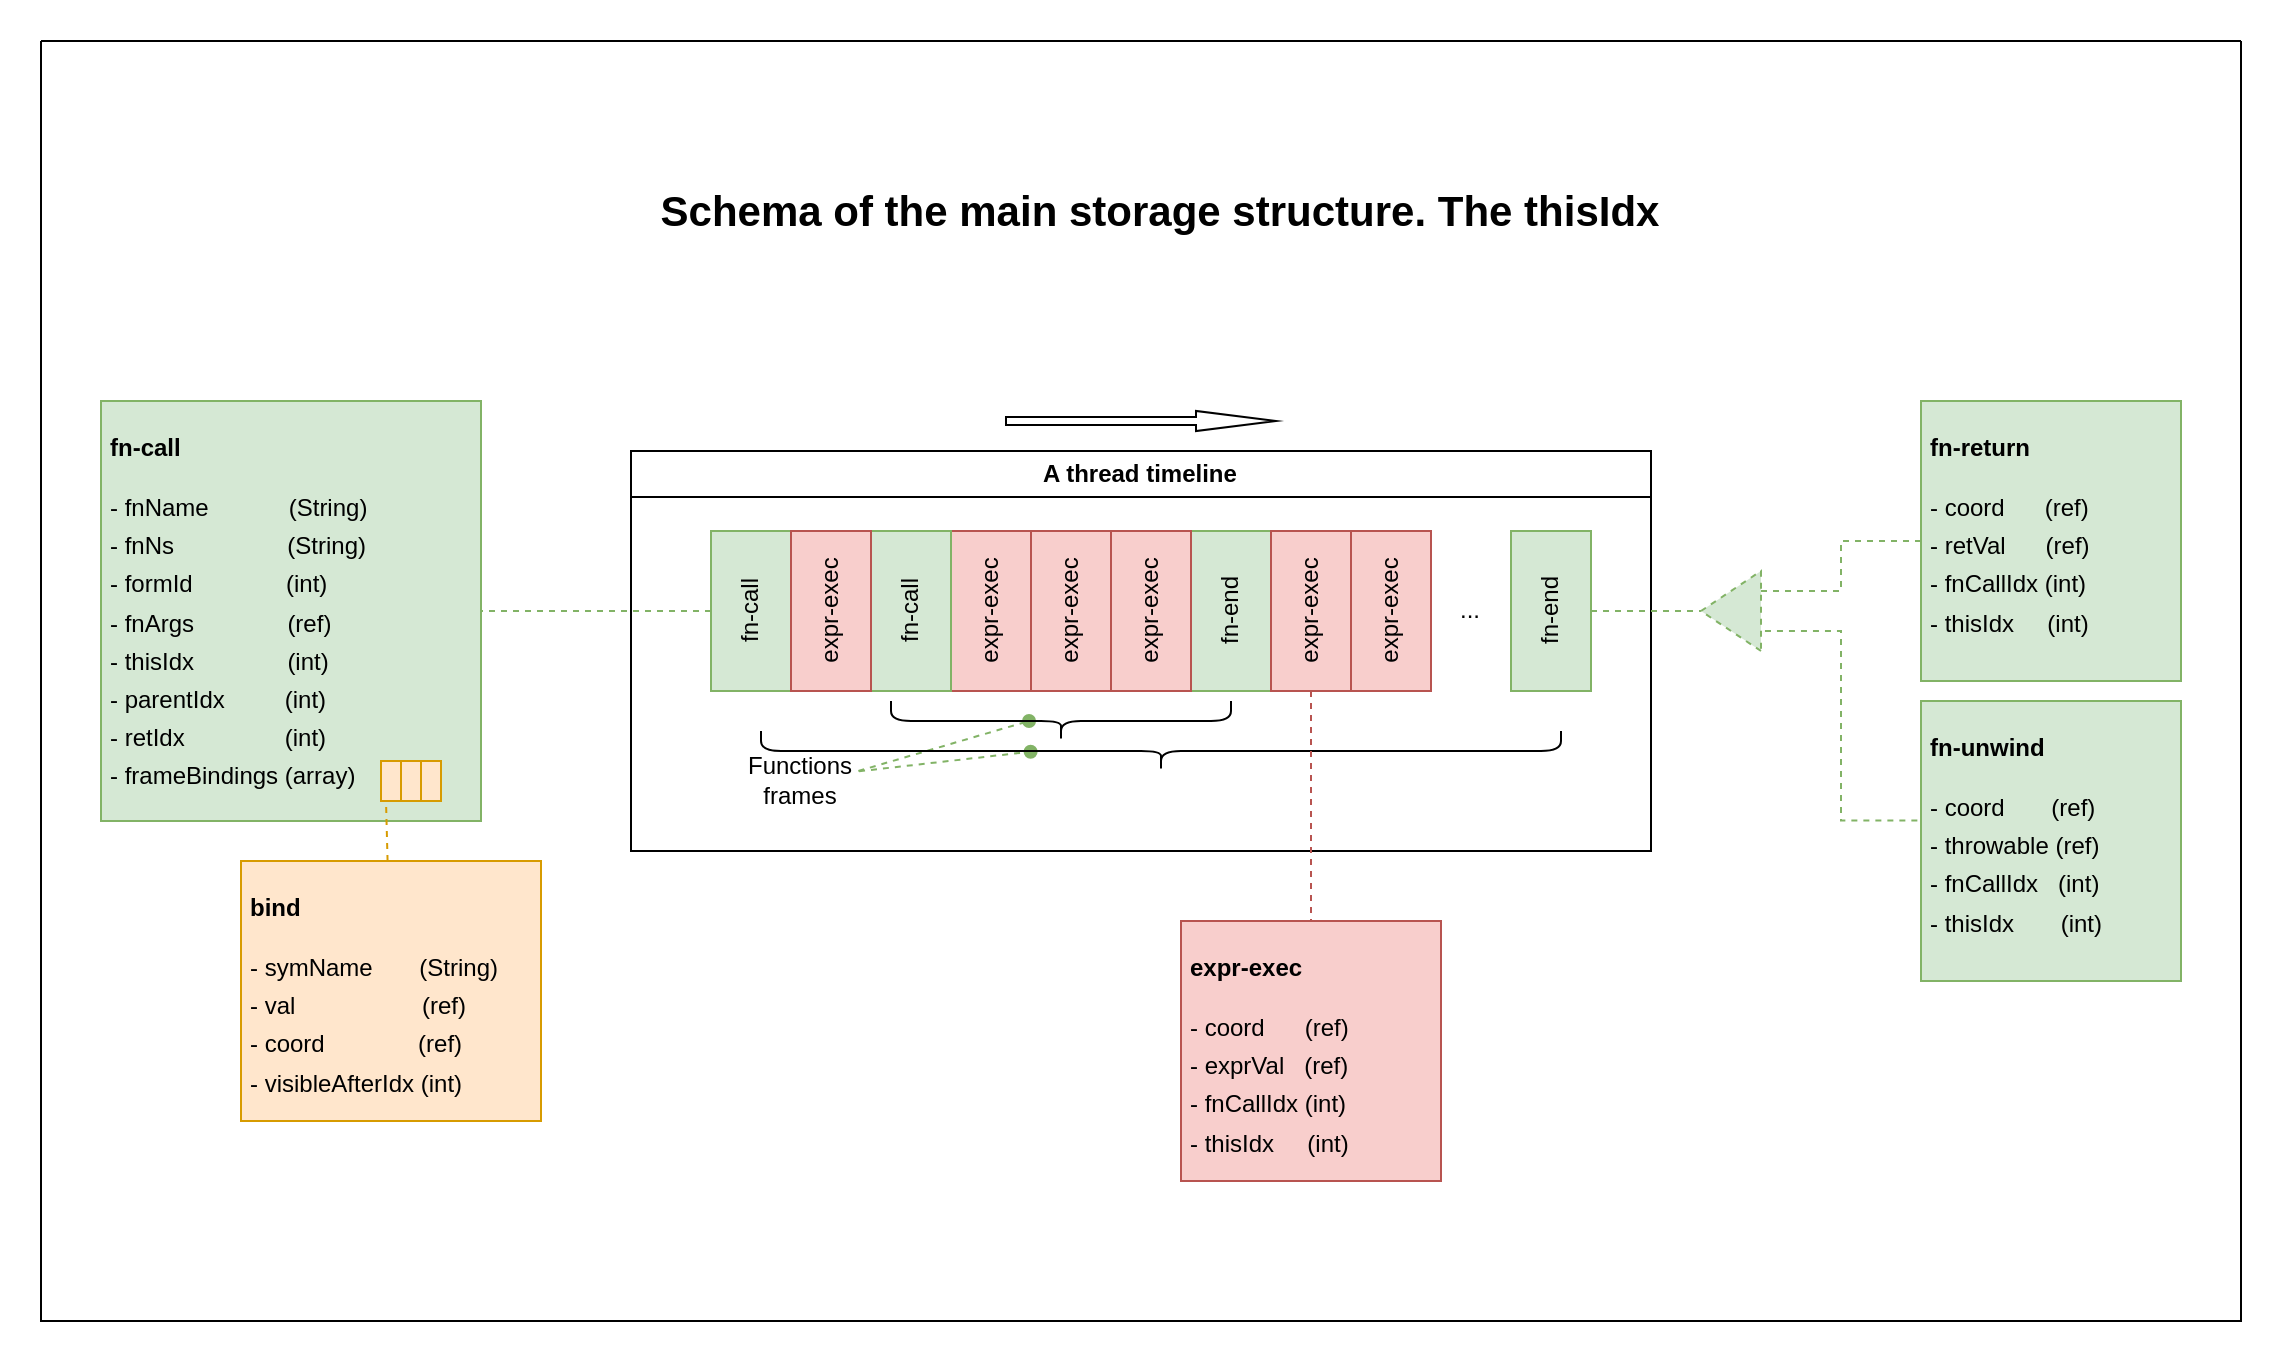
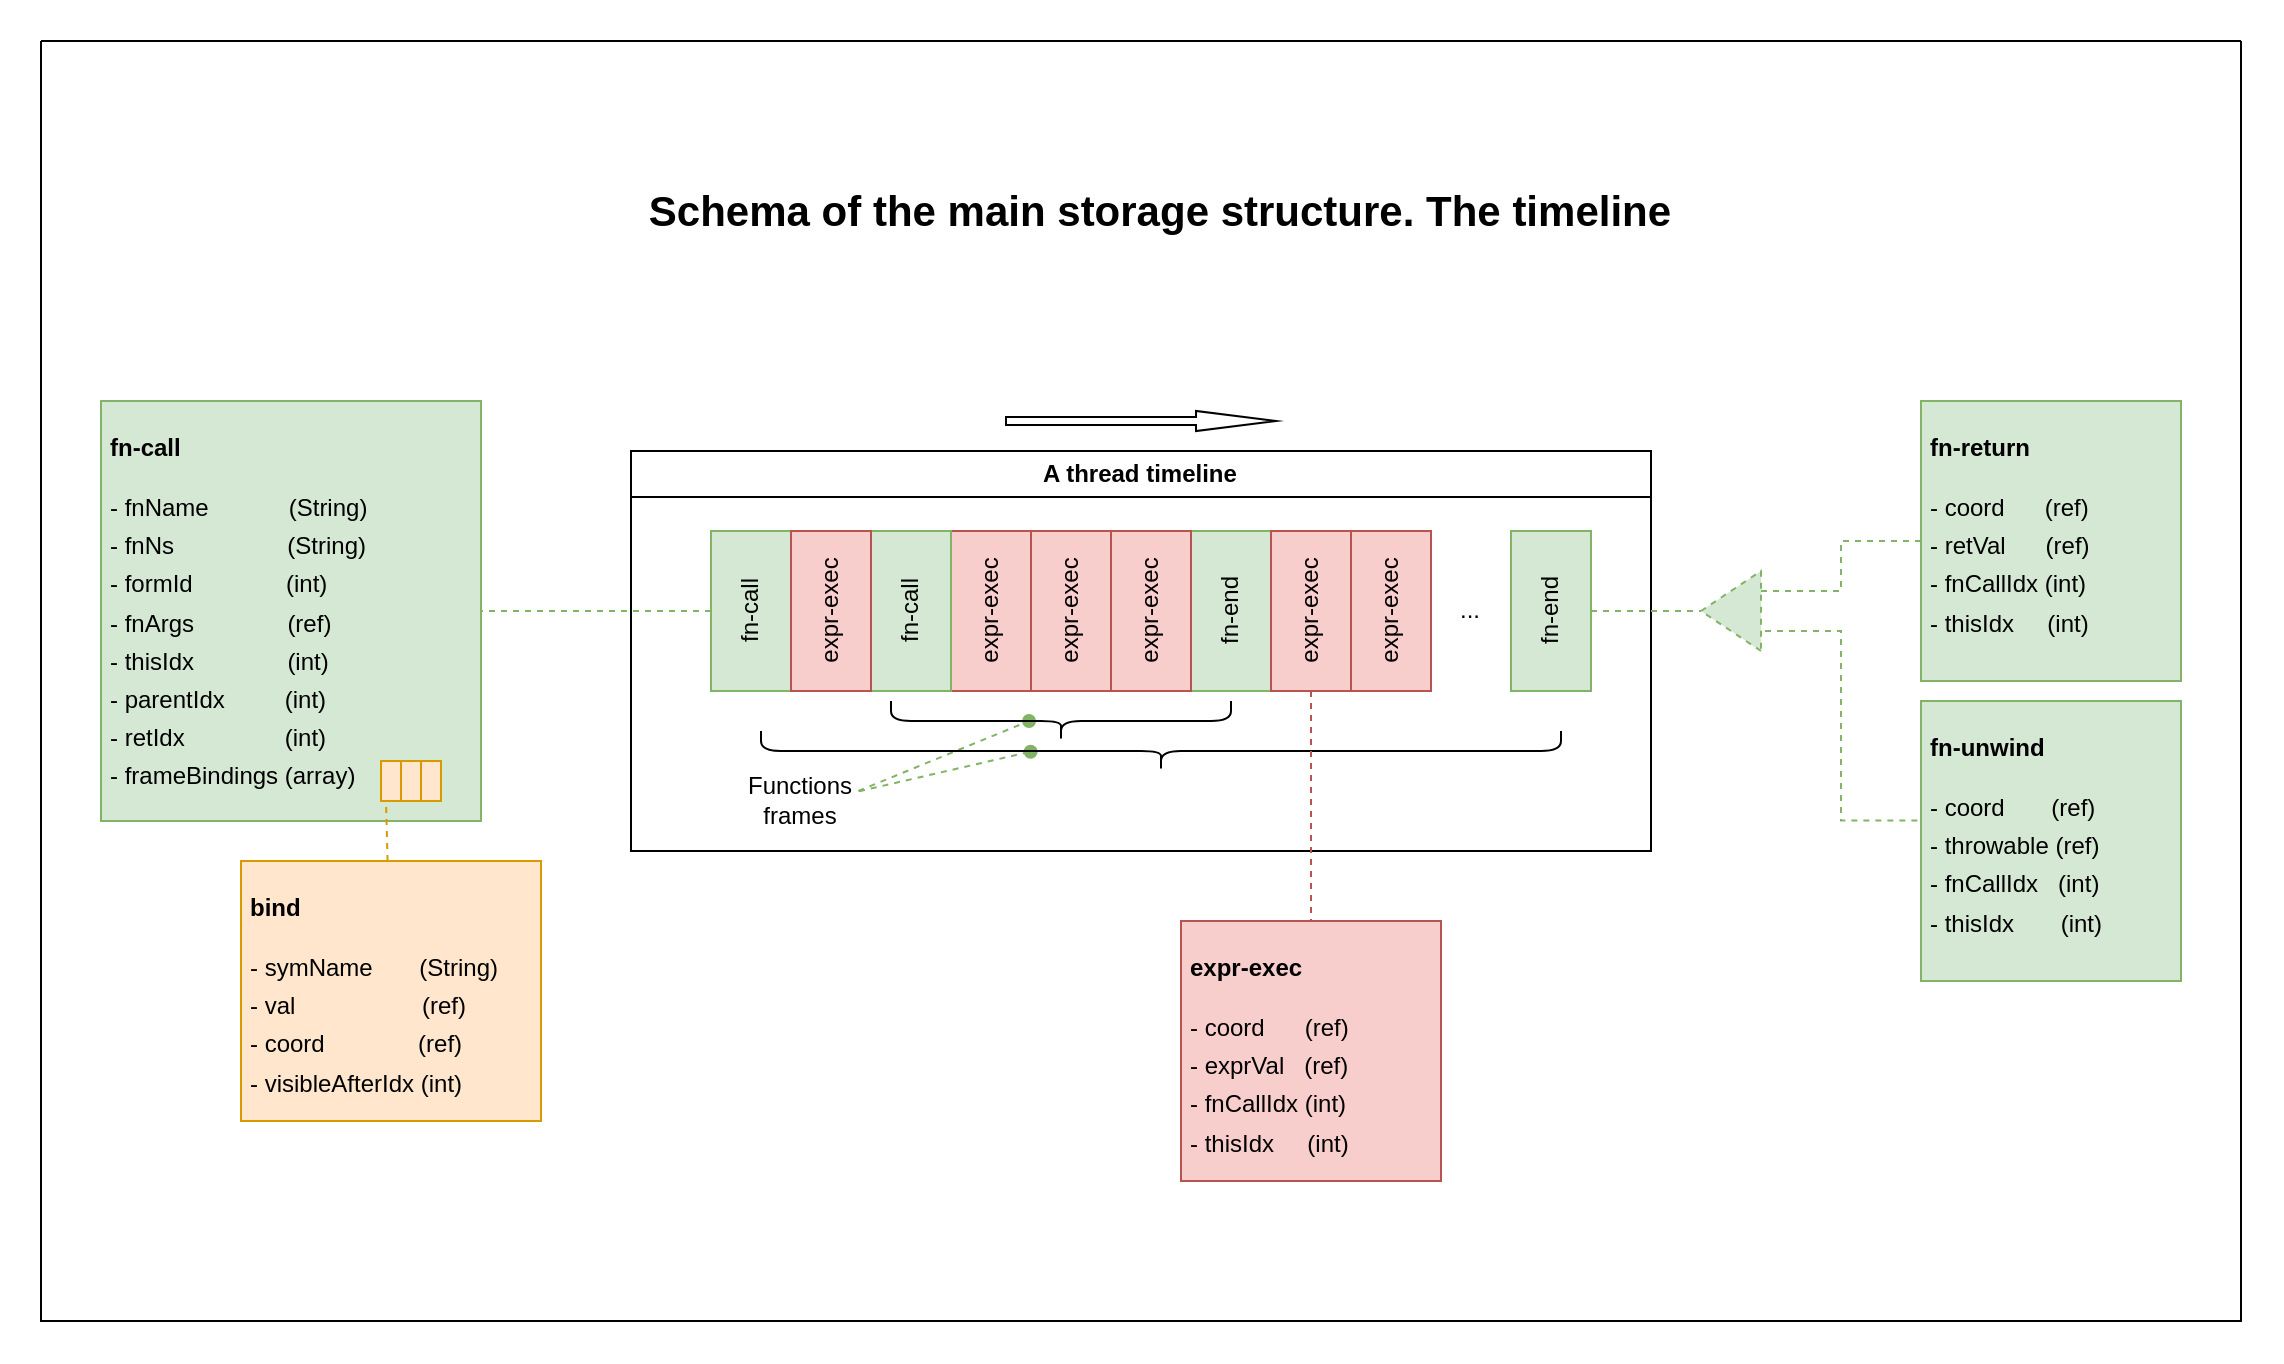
node "Schema of the main storage structure. The thisIdx": label "Schema of the main storage structure. The thisIdx" -> "Schema of the main storage structure. The timeline"
node "Functions frames": moved (801, 781) -> (801, 801)
